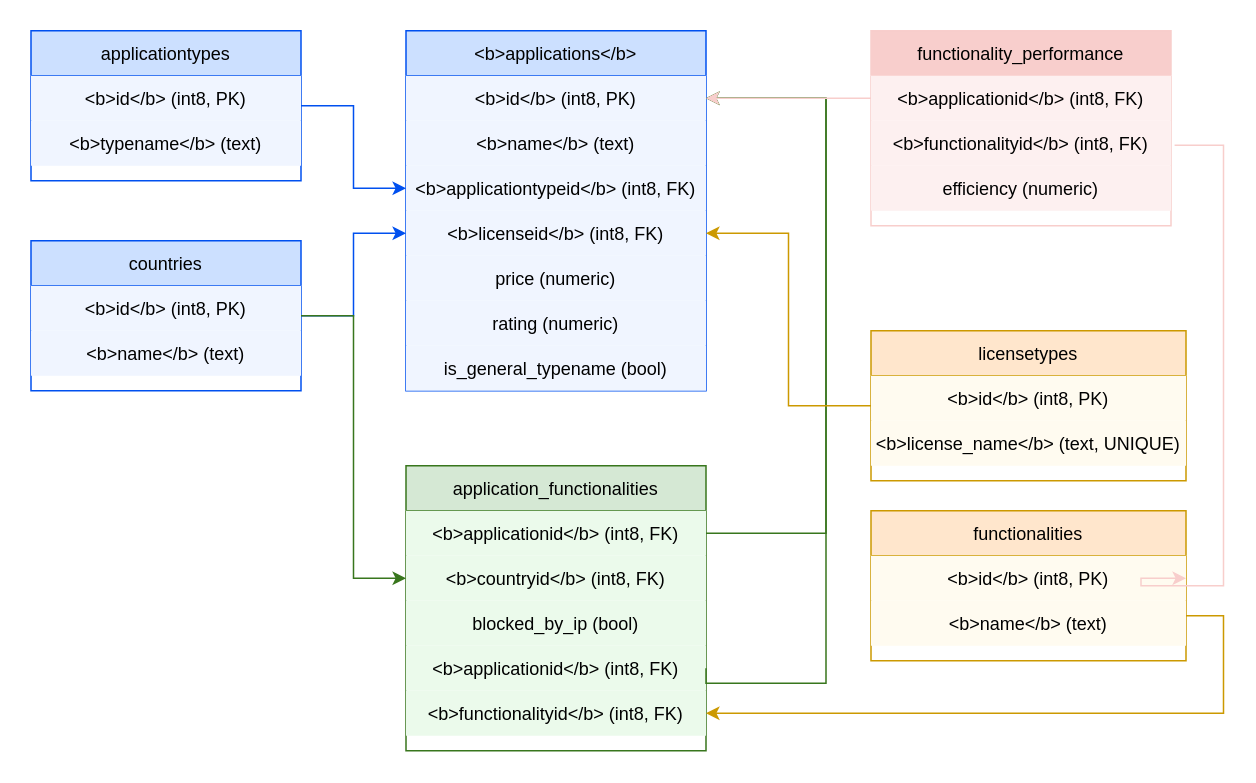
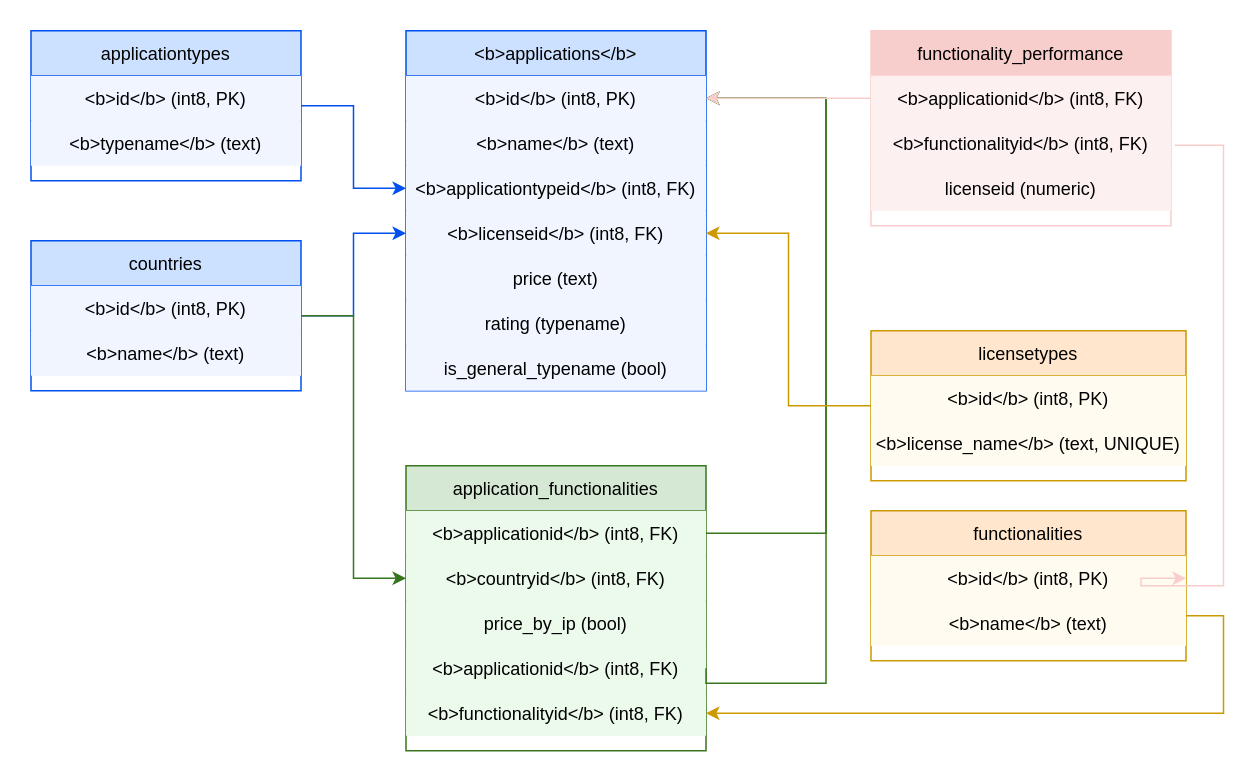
node "efficiency (numeric)": label "efficiency (numeric)" -> "licenseid (numeric)"
node "price (numeric)": label "price (numeric)" -> "price (text)"
node "rating (numeric)": label "rating (numeric)" -> "rating (typename)"
node "blocked_by_ip (bool)": label "blocked_by_ip (bool)" -> "price_by_ip (bool)"
